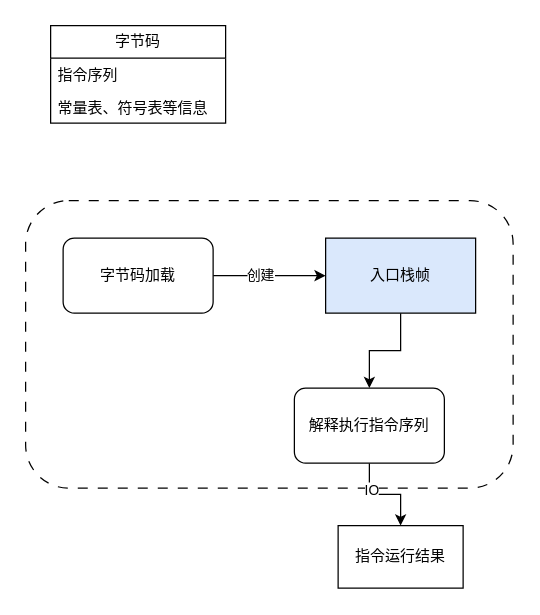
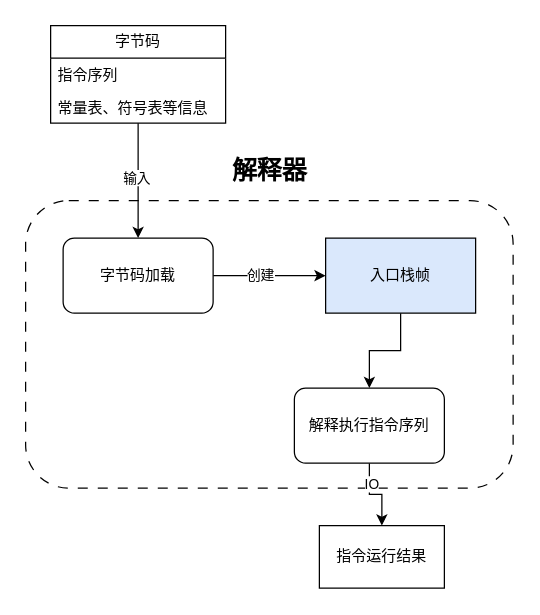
node "解释器": added
edge "字节码" -> "字节码加载": added, label "输入"
node "指令运行结果": moved (401, 557) -> (382, 557)
